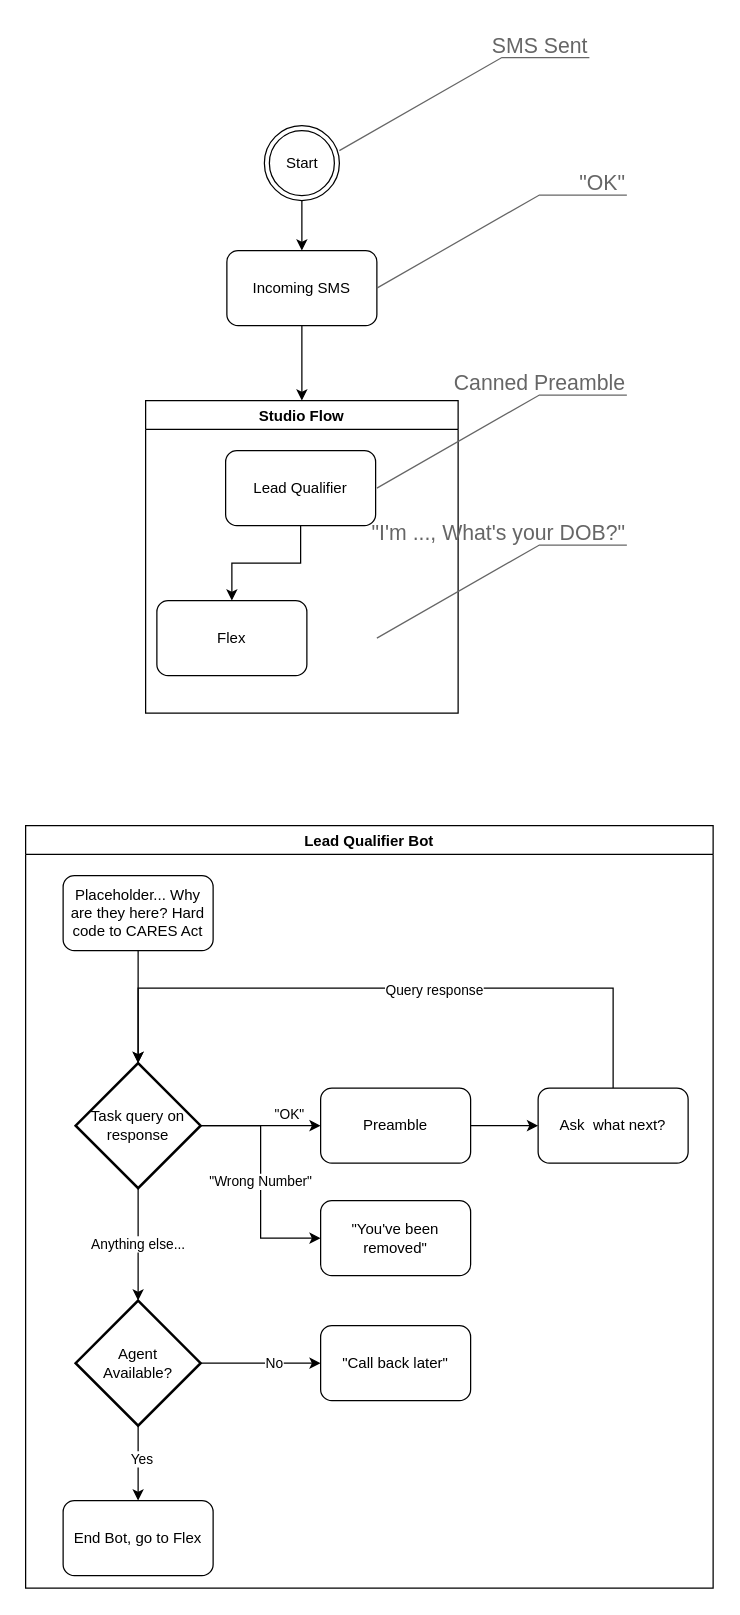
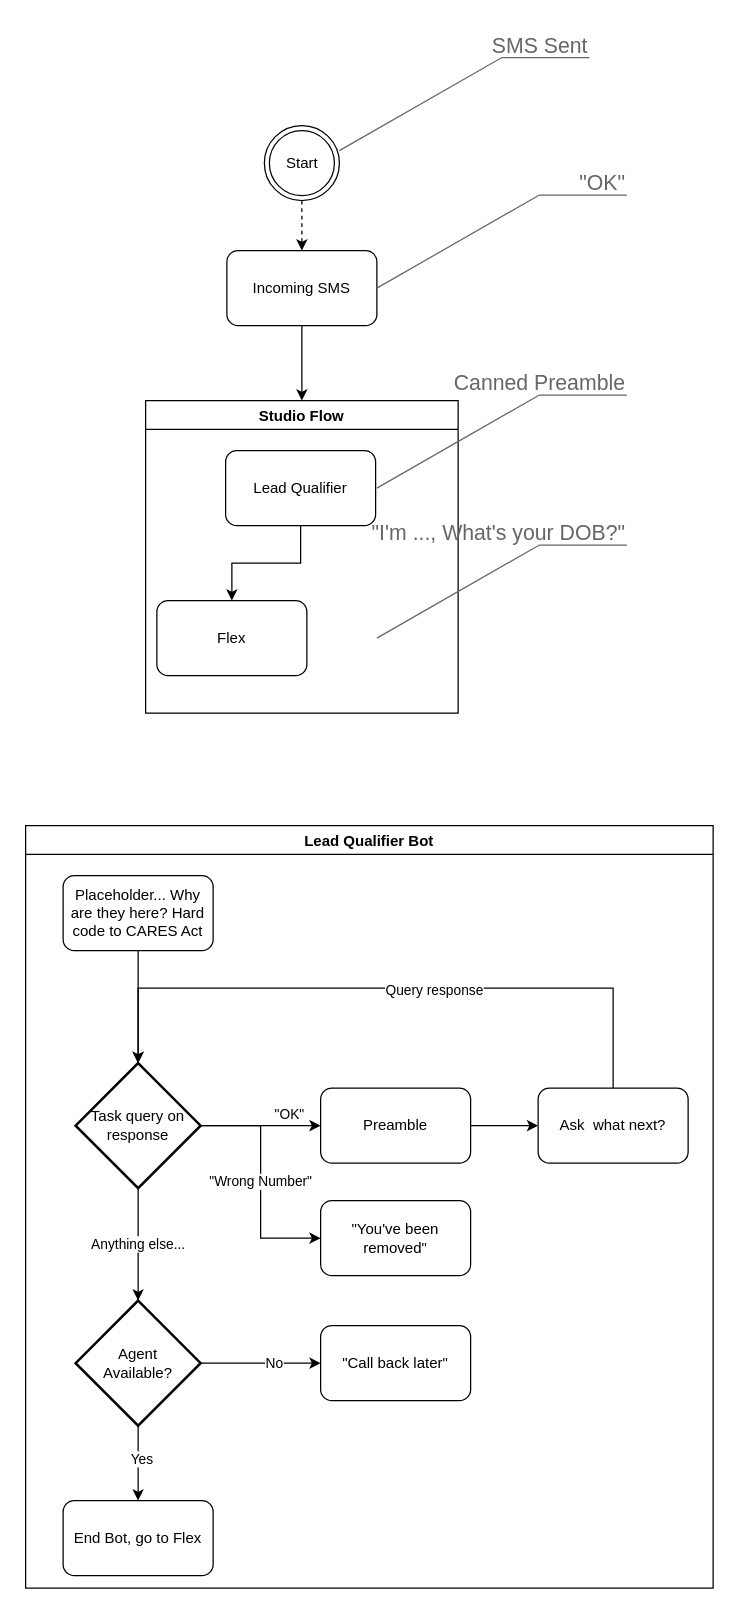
edge "Start" -> "Incoming SMS": style solid -> dashed
